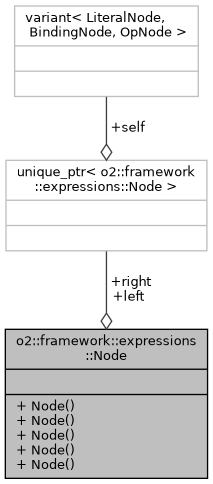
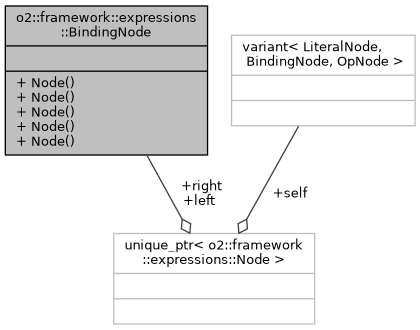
edge "unique_ptr< o2::framework" -> "o2::framework::expressions": reversed
node "o2::framework::expressions": text "::Node" -> "::BindingNode"
